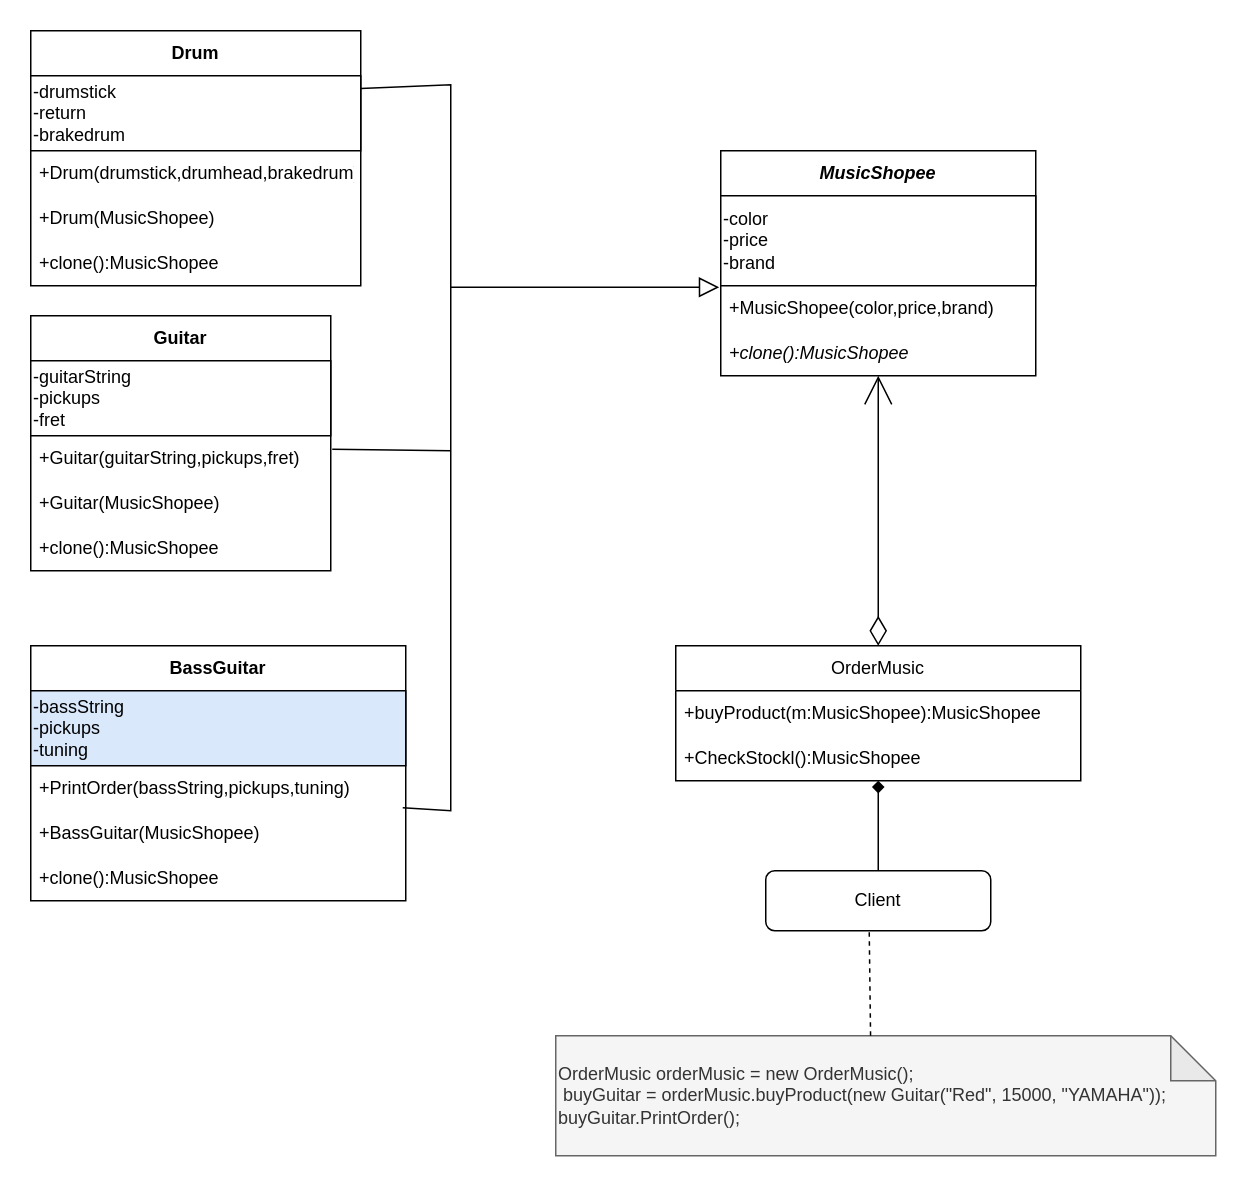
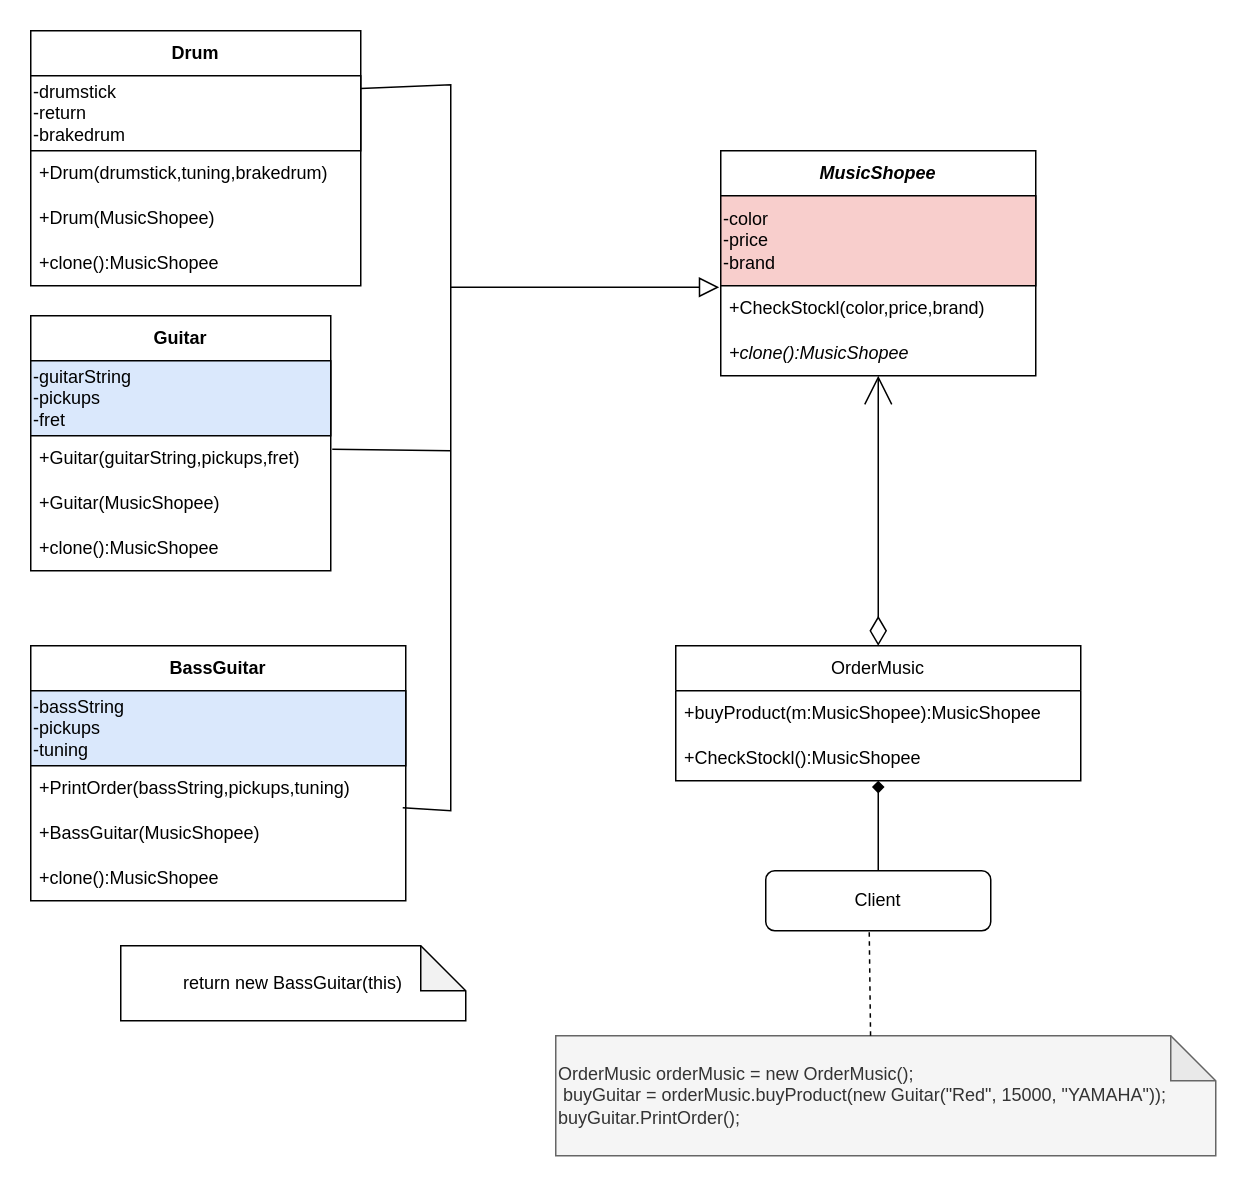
node "+Drum(drumstick,drumhead,brakedrum)": label "+Drum(drumstick,drumhead,brakedrum)" -> "+Drum(drumstick,tuning,brakedrum)"
node "-color -price -brand": fillcolor #ffffff -> #f8cecc
node "+MusicShopee(color,price,brand)": label "+MusicShopee(color,price,brand)" -> "+CheckStockl(color,price,brand)"
node "-guitarString-pickups -fret": fillcolor #ffffff -> #dae8fc
node "return new BassGuitar(this)": added
